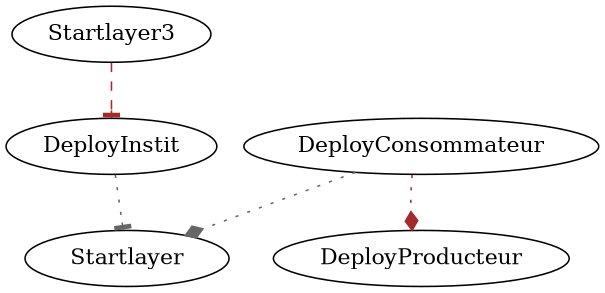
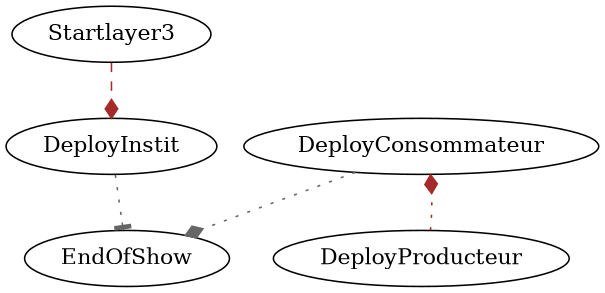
edge "Startlayer3" -> "DeployInstit": arrowhead tee -> diamond
edge "DeployConsommateur" -> "DeployProducteur": reversed
node "Startlayer": label "Startlayer" -> "EndOfShow"
